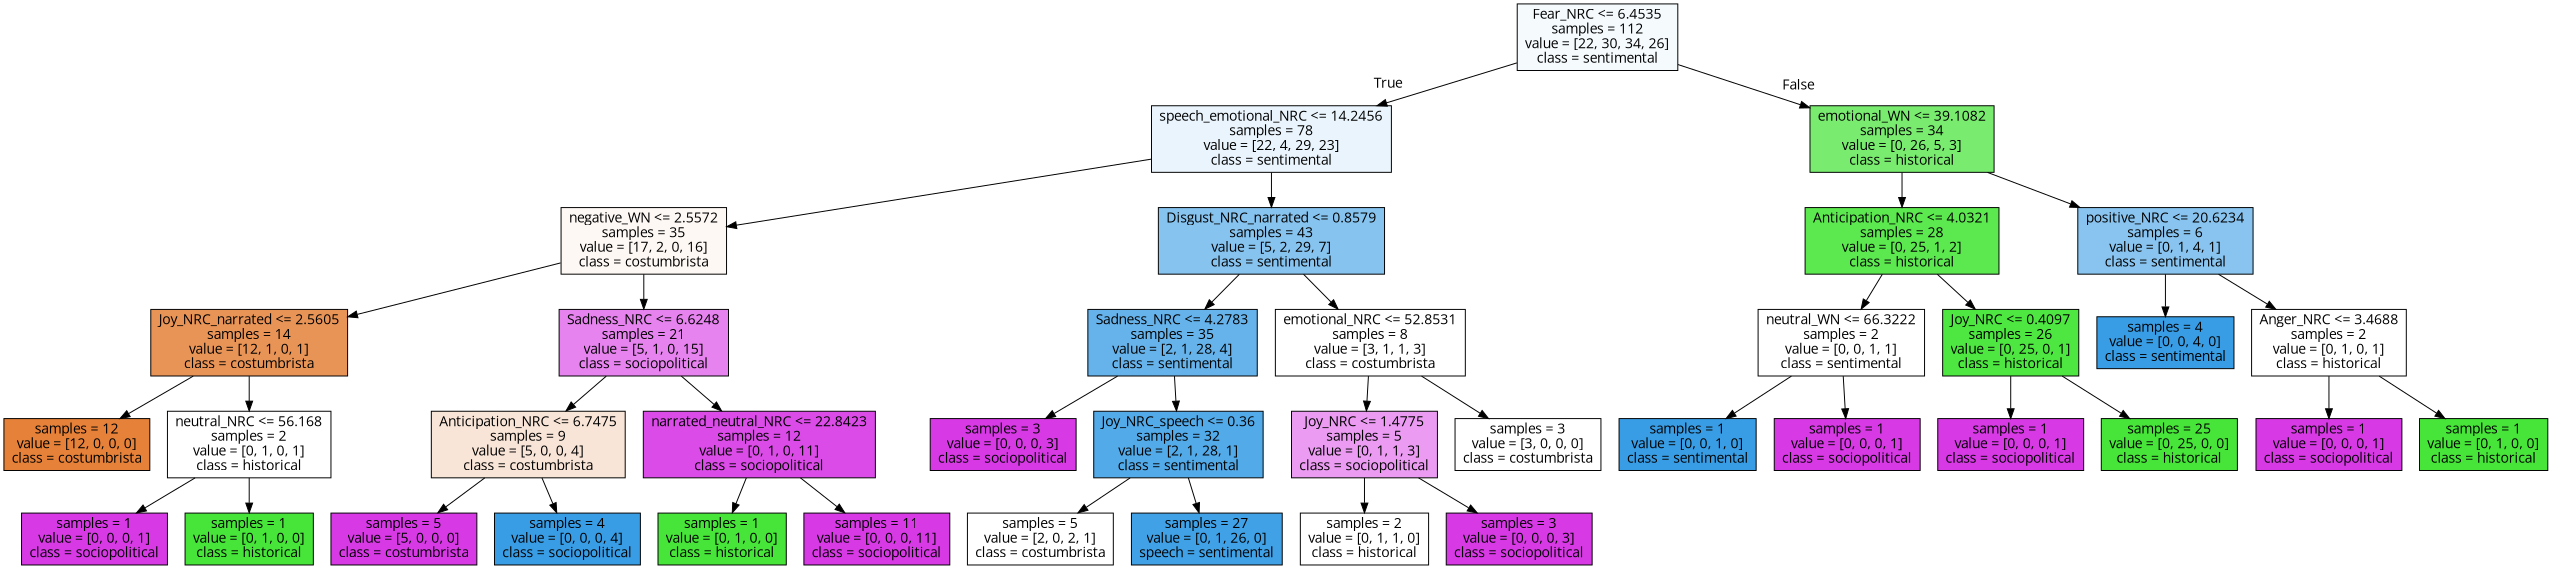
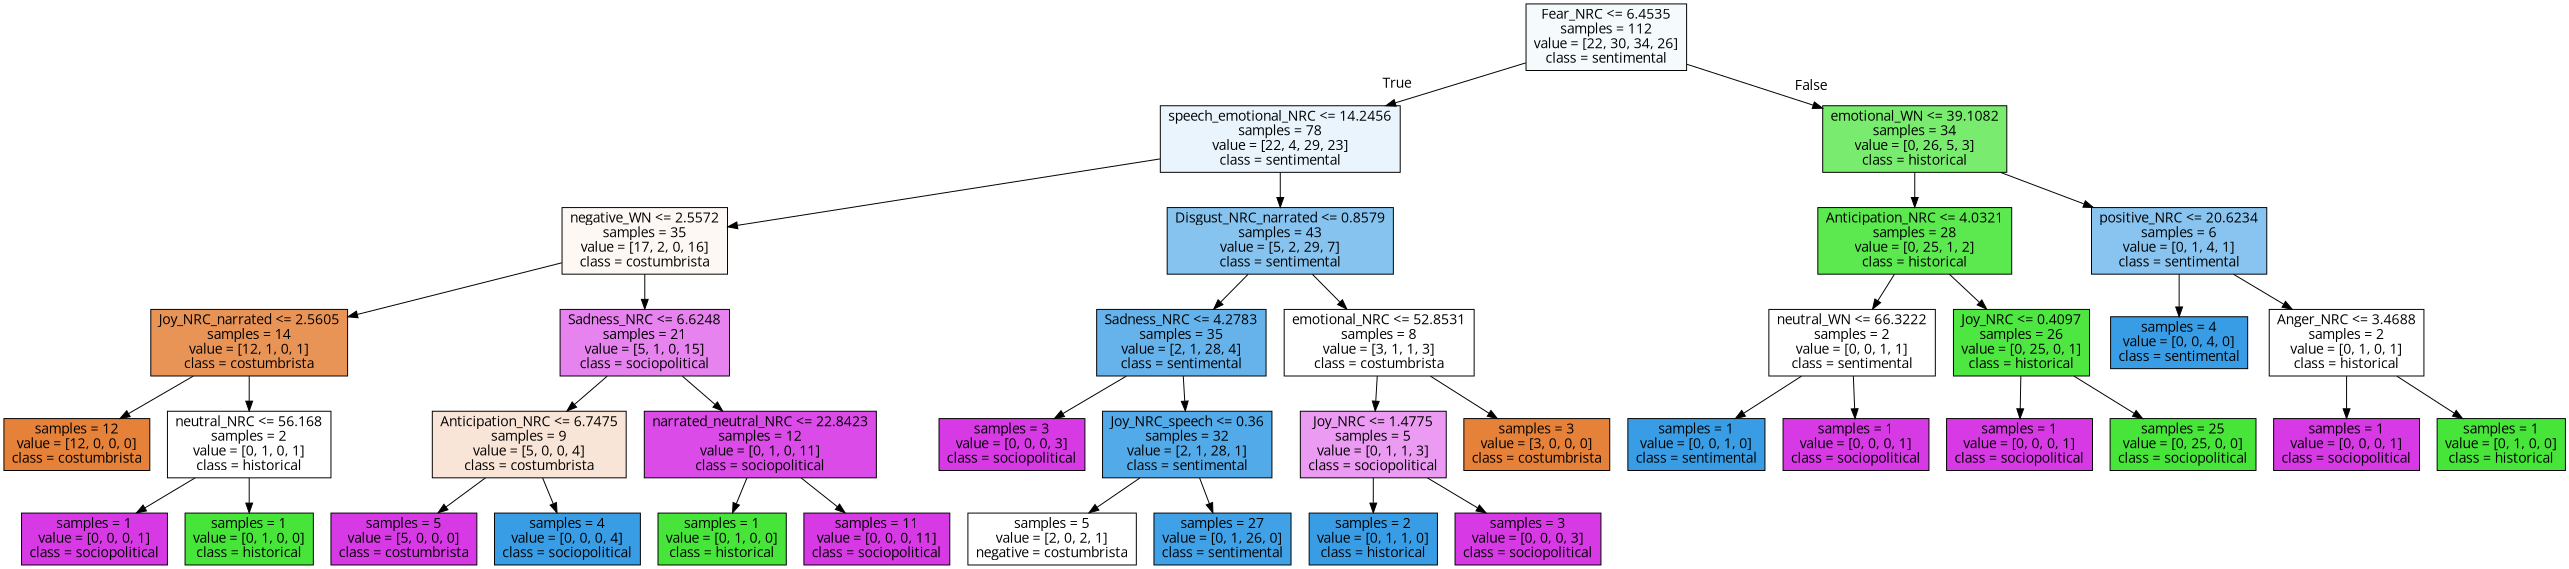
node "samples = 3 value = [3, 0, 0, 0] class = costumbrista": fillcolor #47e53900 -> #e58139ff
node "samples = 25 value = [0, 25, 0, 0] class = historical": label "samples = 25 value = [0, 25, 0, 0] class = historical" -> "samples = 25 value = [0, 25, 0, 0] class = sociopolitical"
node "samples = 5 value = [2, 0, 2, 1] class = costumbrista": label "samples = 5 value = [2, 0, 2, 1] class = costumbrista" -> "samples = 5 value = [2, 0, 2, 1] negative = costumbrista"
node "samples = 27 value = [0, 1, 26, 0] speech = sentimental": label "samples = 27 value = [0, 1, 26, 0] speech = sentimental" -> "samples = 27 value = [0, 1, 26, 0] class = sentimental"
node "samples = 2 value = [0, 1, 1, 0] class = historical": fillcolor #47e53900 -> #399de5ff
